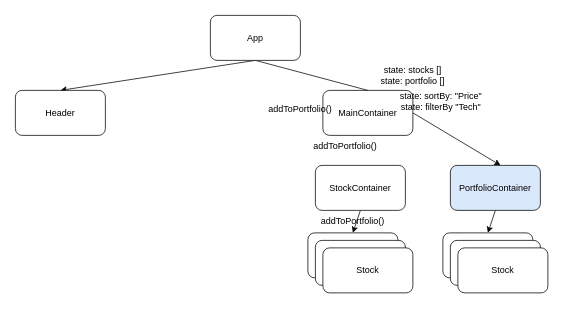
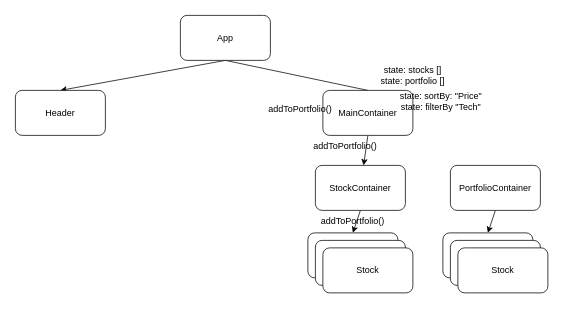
node "App": moved (255, 38) -> (225, 38)
edge "MainContainer" -> "PortfolioContainer": removed
edge "MainContainer" -> "StockContainer": added
node "PortfolioContainer": fillcolor #dae8fc -> #ffffff
